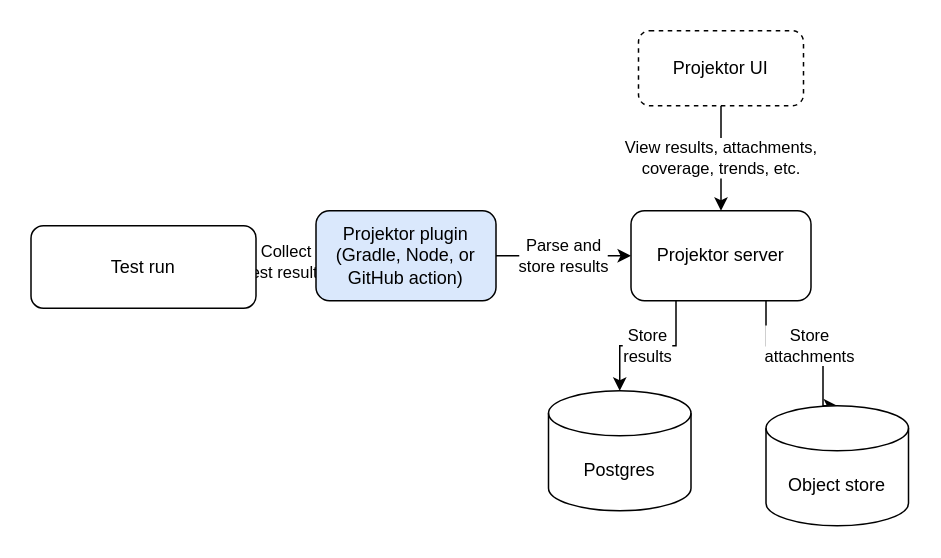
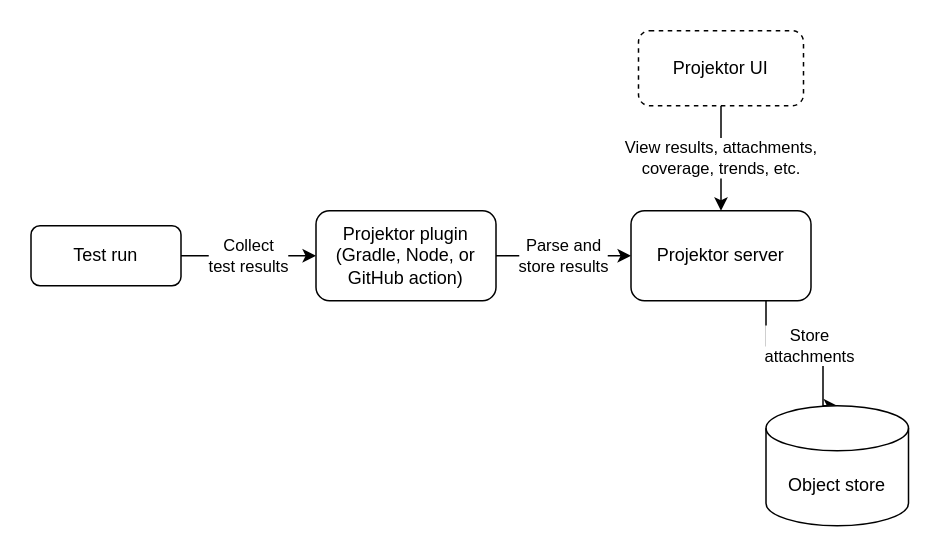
node "Projektor plugin (Gradle, Node, or GitHub action)": fillcolor #dae8fc -> #ffffff
node "Test run": size 225x83 -> 150x60
edge "Projektor server" -> "Postgres": removed, label "Store results"
node "Postgres": removed
